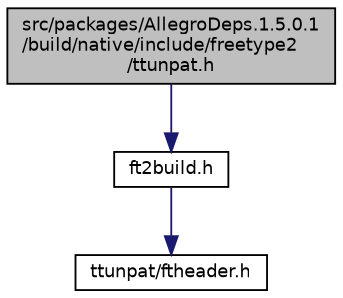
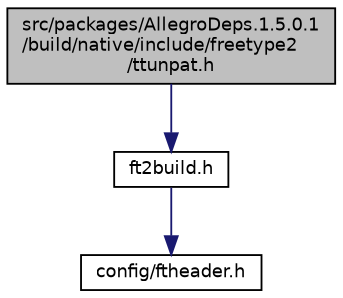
node "ttunpat/ftheader.h": label "ttunpat/ftheader.h" -> "config/ftheader.h"
